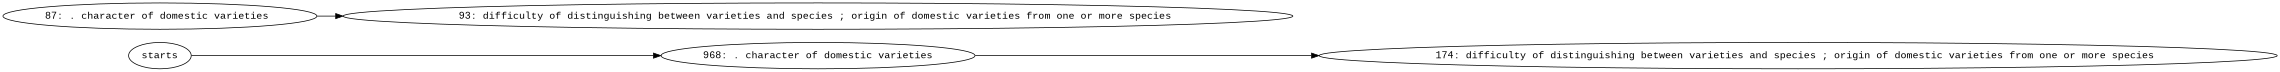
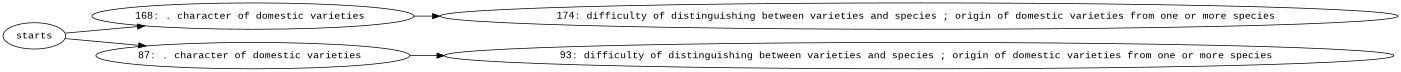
edge "starts" -> "87: . character of domestic varieties": added
node "968: . character of domestic varieties": label "968: . character of domestic varieties" -> "168: . character of domestic varieties"
